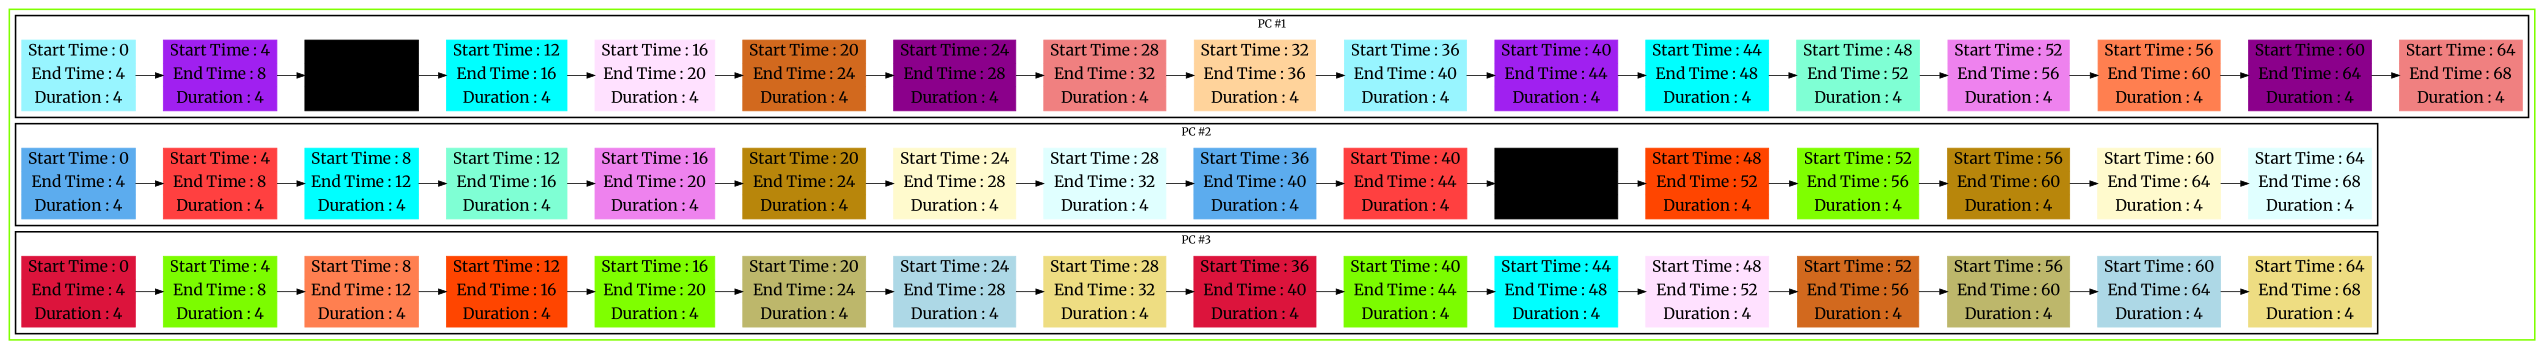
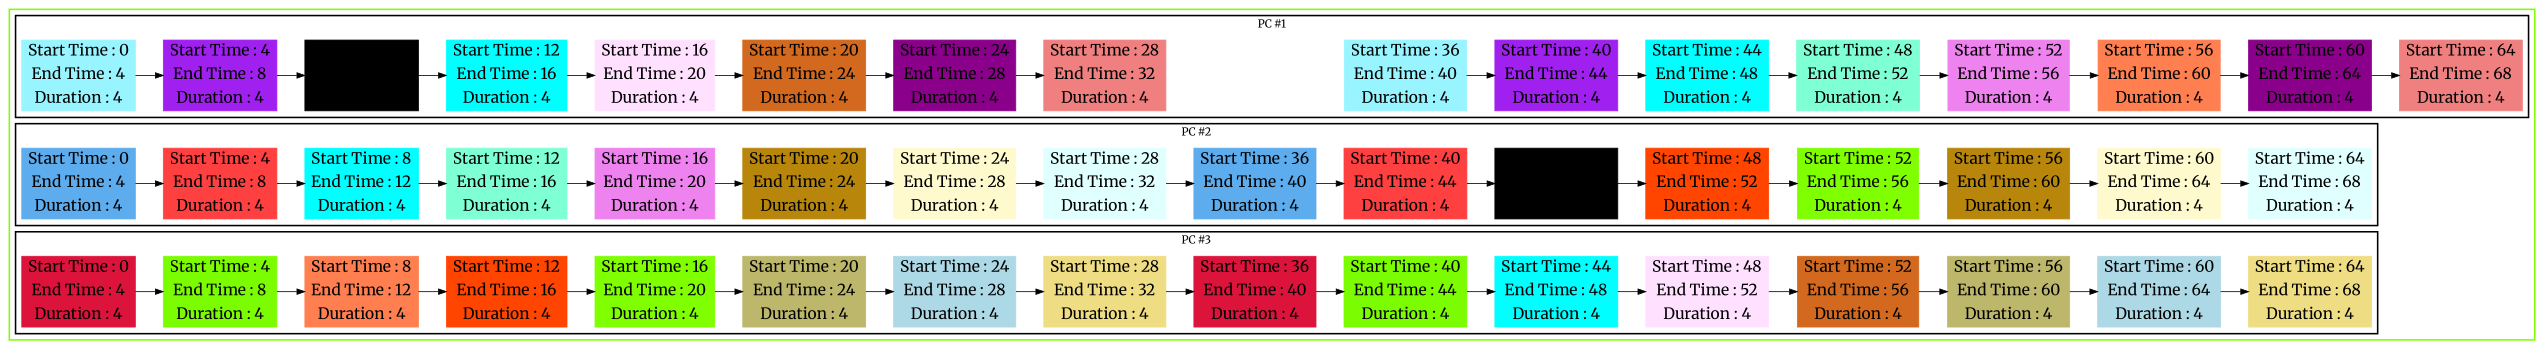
node "Start Time : 32": removed
